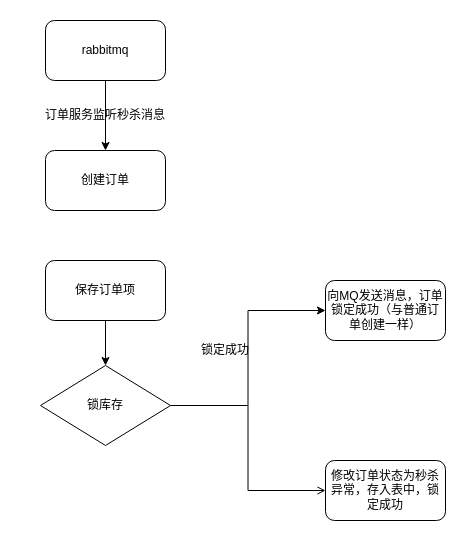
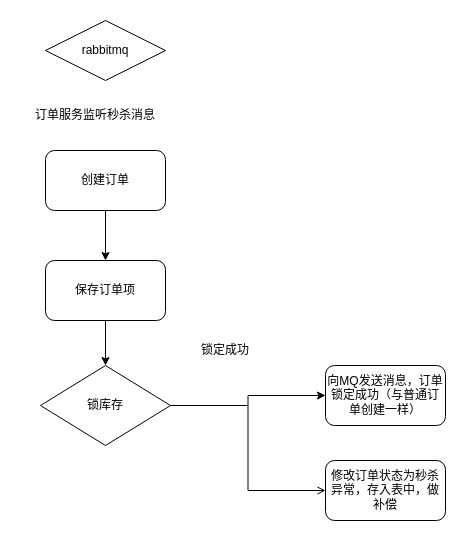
node "rabbitmq": shape rounded rectangle -> diamond
edge "rabbitmq" -> "创建订单": removed
node "订单服务监听秒杀消息": moved (106, 116) -> (96, 116)
edge "创建订单" -> "保存订单项": added
node "向MQ发送消息，订单锁定成功（与普通订单创建一样）": moved (386, 311) -> (386, 396)
node "修改订单状态为秒杀异常，存入表中，锁定成功": label "修改订单状态为秒杀异常，存入表中，锁定成功" -> "修改订单状态为秒杀异常，存入表中，做补偿"
